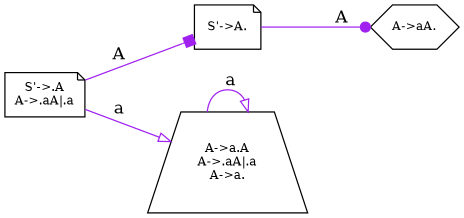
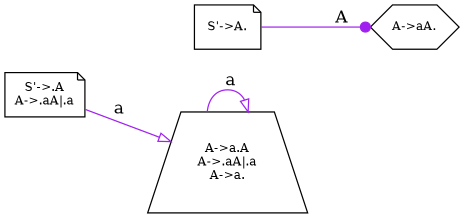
edge "S'->.A A->.aA|.a" -> "S'->A.": removed, label "A"
